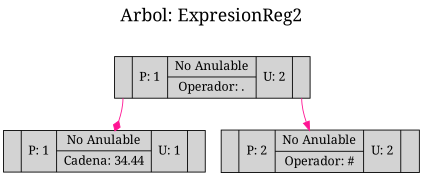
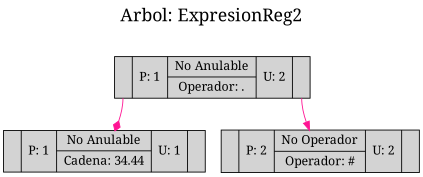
node "P: 2": text "No Anulable" -> "No Operador"
